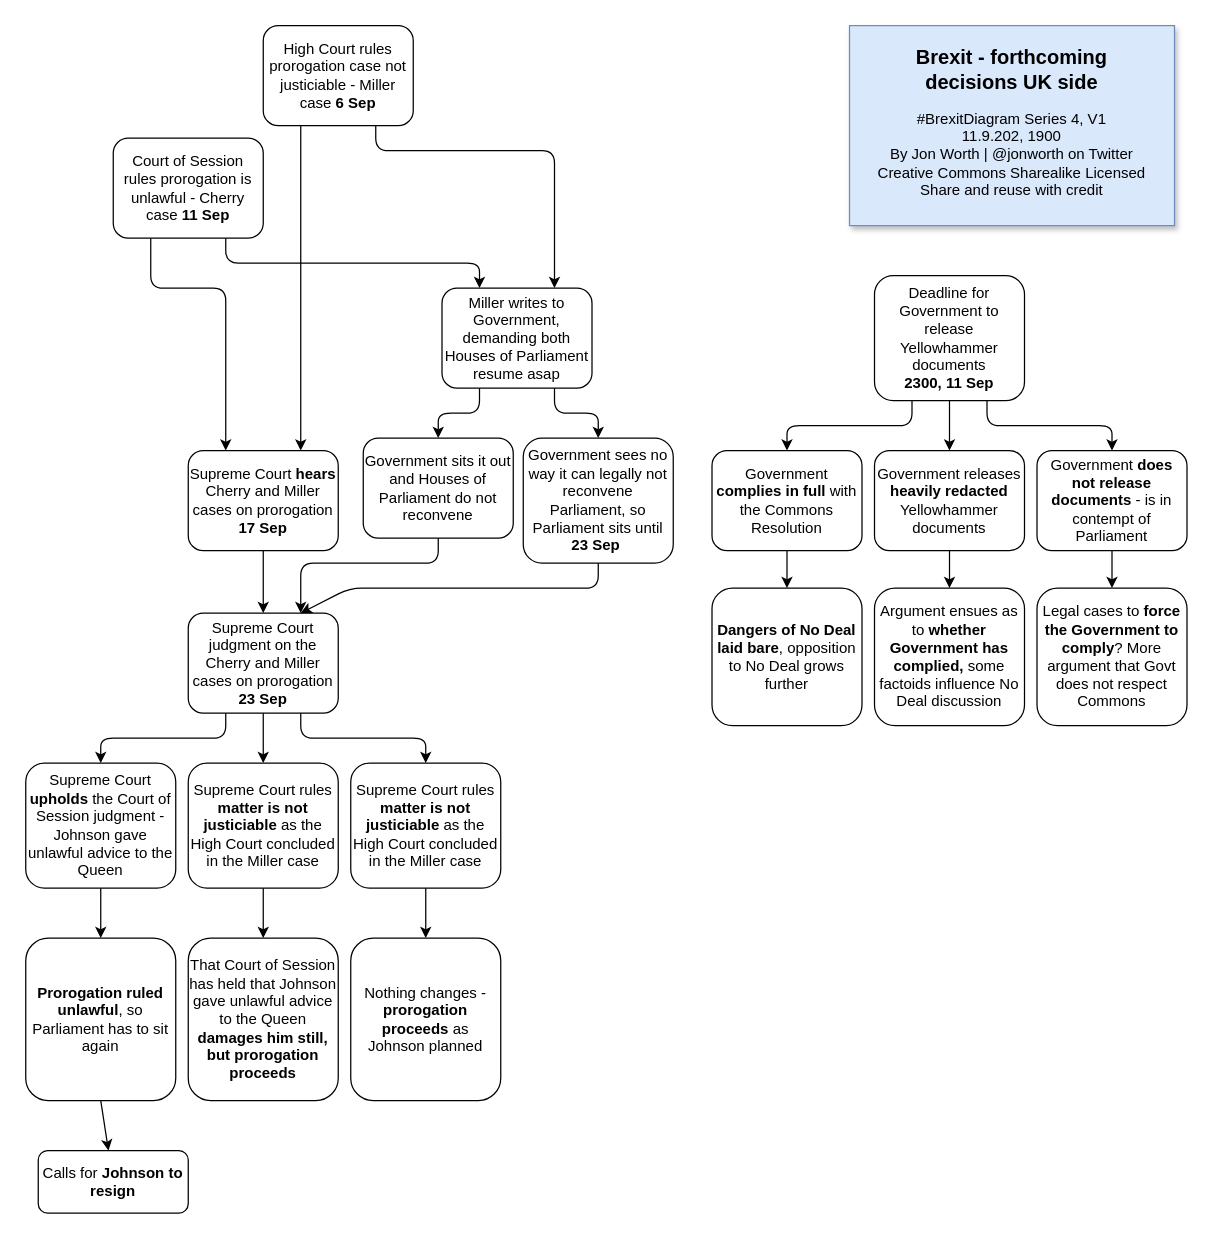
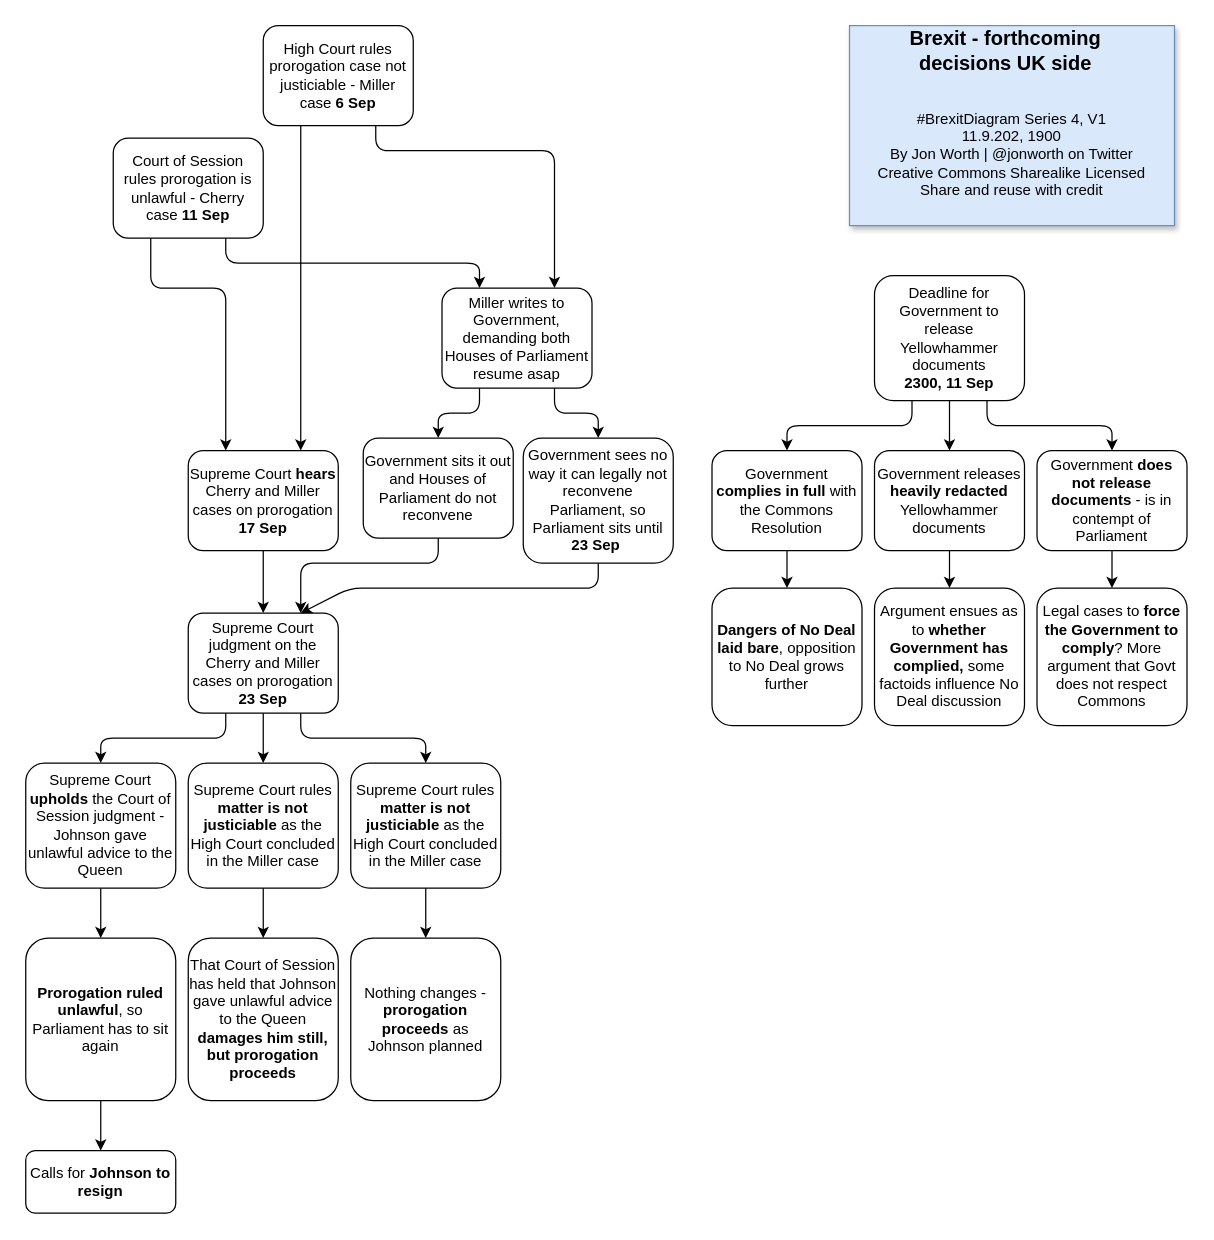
node "Brexit - forthcoming decisions UK side": moved (1012, 69) -> (1006, 51)
node "Calls for Johnson to resign": moved (113, 1182) -> (101, 1182)
